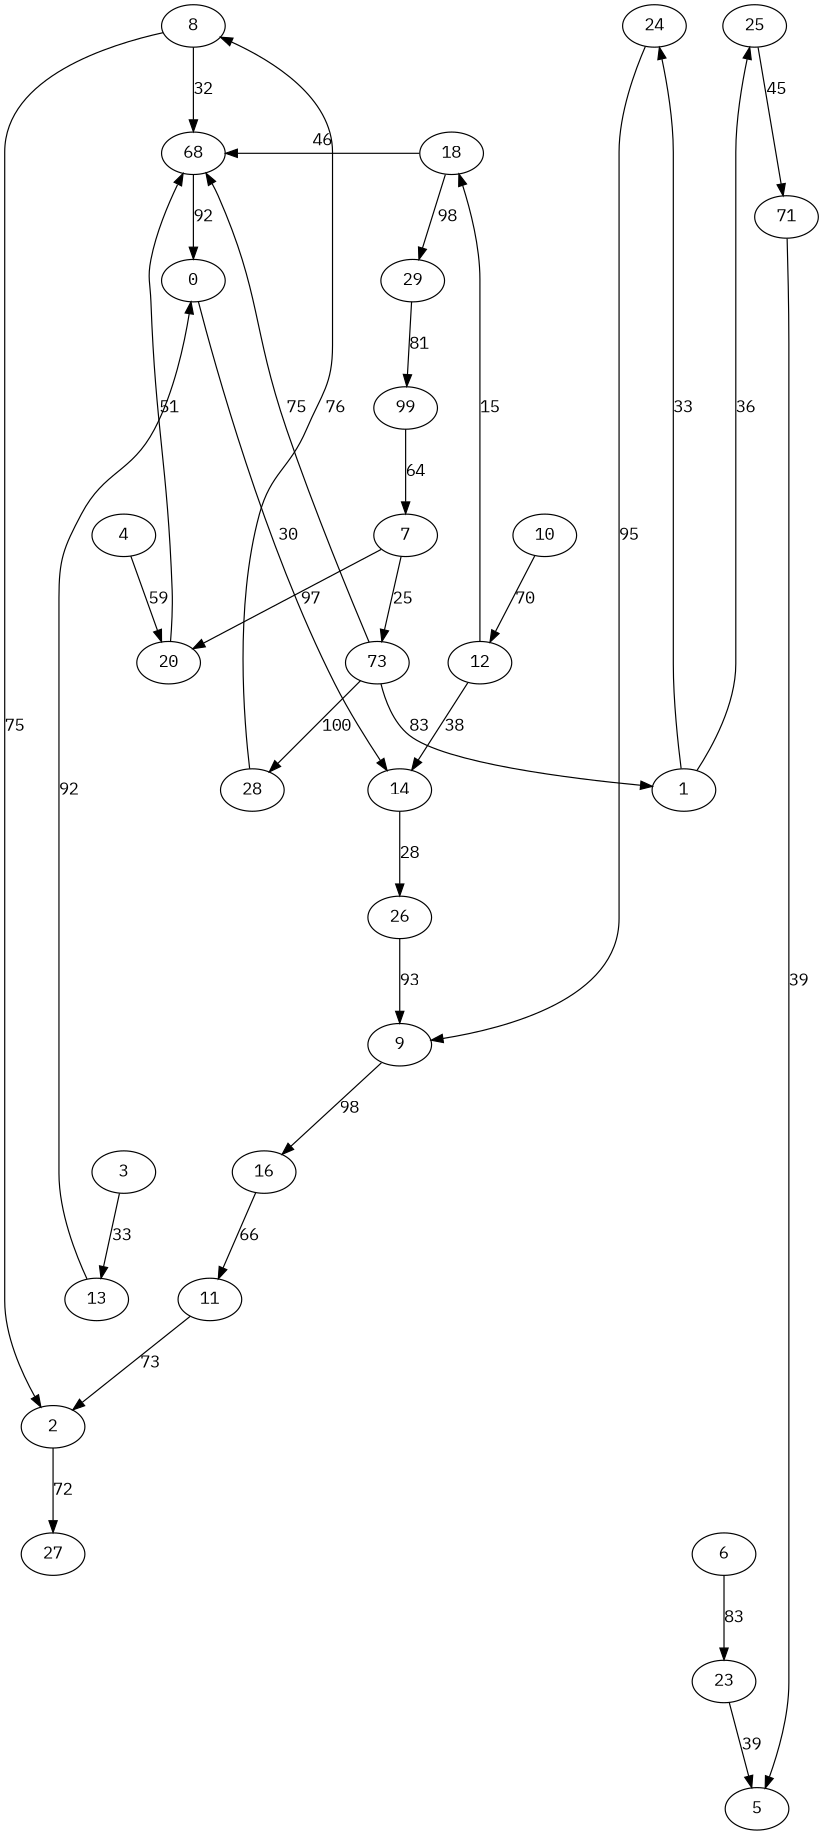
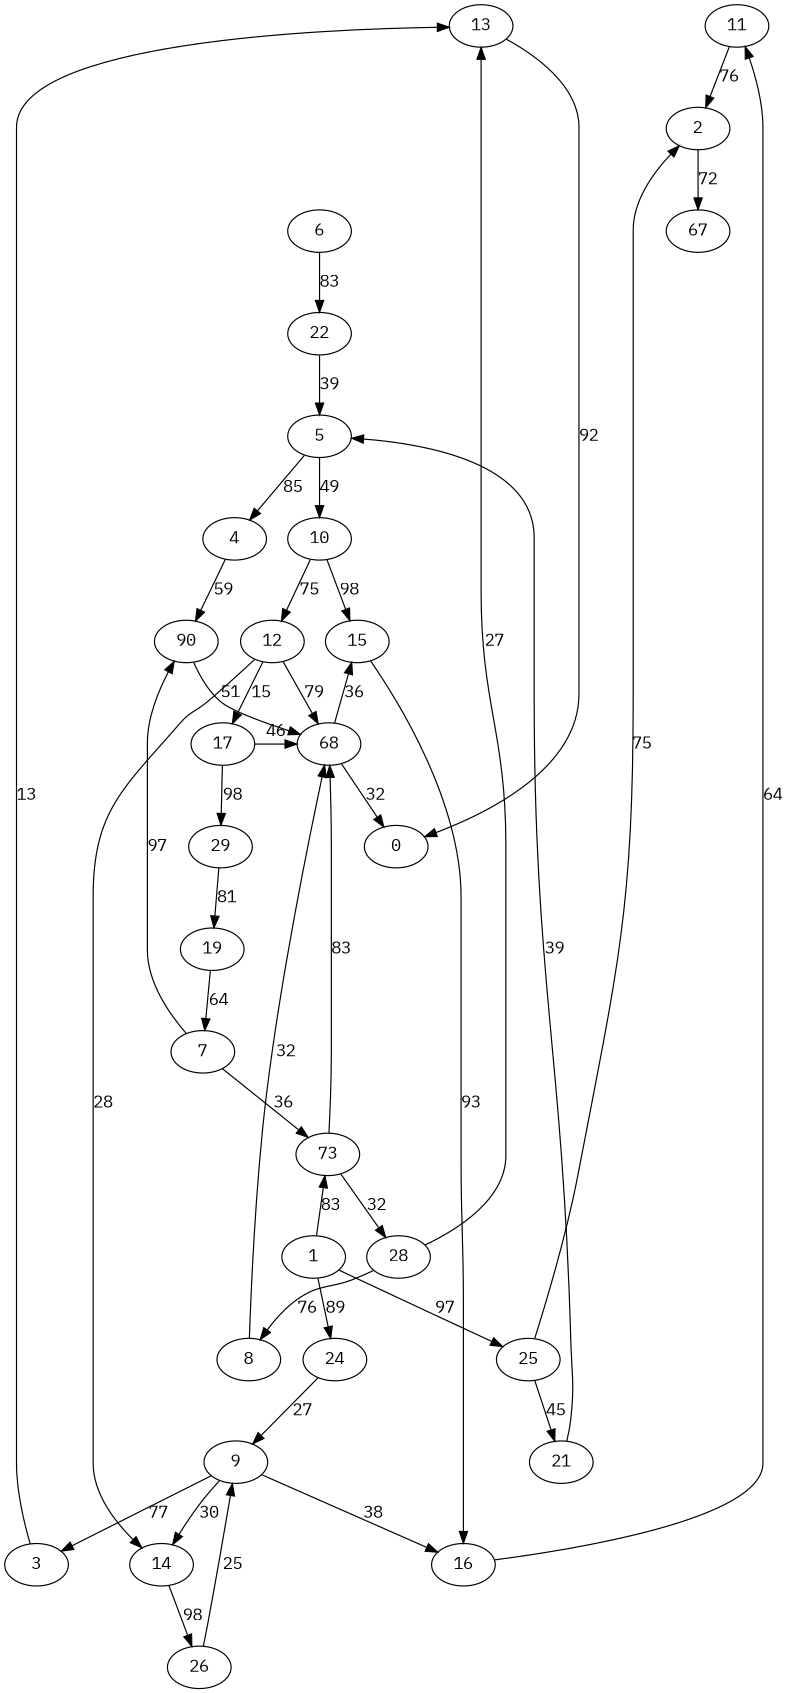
node "18": label "18" -> "17"
edge "68" -> "0": label "92" -> "32"
node "71": label "71" -> "21"
edge "73" -> "68": label "75" -> "83"
node "99": label "99" -> "19"
edge "1" -> "24": label "33" -> "89"
edge "1" -> "25": label "36" -> "97"
edge "5" -> "10": added, label "49"
edge "5" -> "4": added, label "85"
edge "24" -> "9": label "95" -> "27"
edge "0" -> "14": now "9" -> "14"
edge "7" -> "73": label "25" -> "36"
edge "10" -> "12": label "70" -> "75"
node "15": added
node "20": label "20" -> "90"
edge "8" -> "2": now "25" -> "2"
edge "28" -> "13": added, label "27"
edge "12" -> "68": added, label "79"
edge "73" -> "28": label "100" -> "32"
edge "12" -> "14": label "38" -> "28"
edge "73" -> "1": reversed
edge "14" -> "26": label "28" -> "98"
edge "26" -> "9": label "93" -> "25"
edge "9" -> "16": label "98" -> "38"
edge "3" -> "13": label "33" -> "13"
edge "16" -> "11": label "66" -> "64"
edge "11" -> "2": label "73" -> "76"
edge "9" -> "3": added, label "77"
node "27": label "27" -> "67"
node "23": label "23" -> "22"
